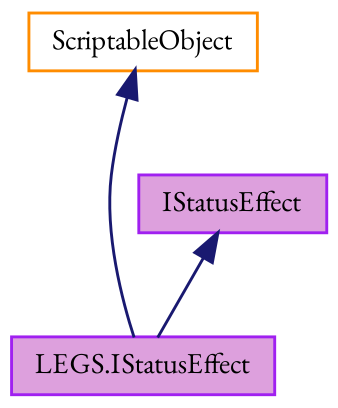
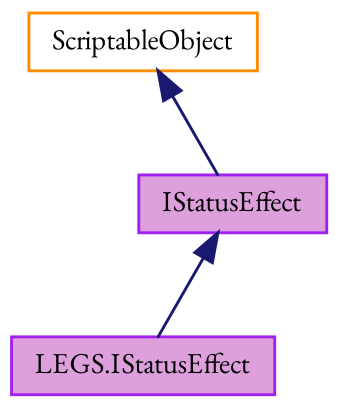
edge "LEGS.IStatusEffect" -> "ScriptableObject": now "IStatusEffect" -> "ScriptableObject"
